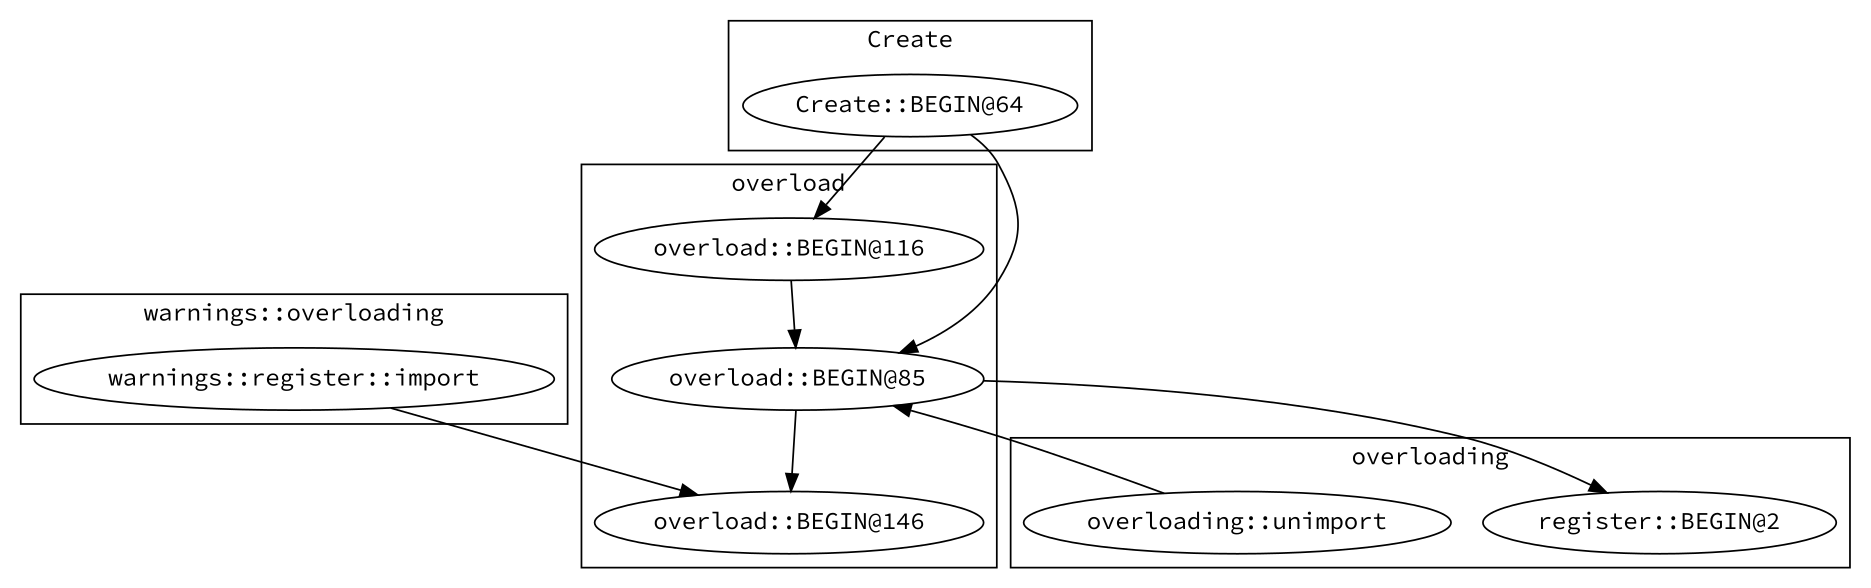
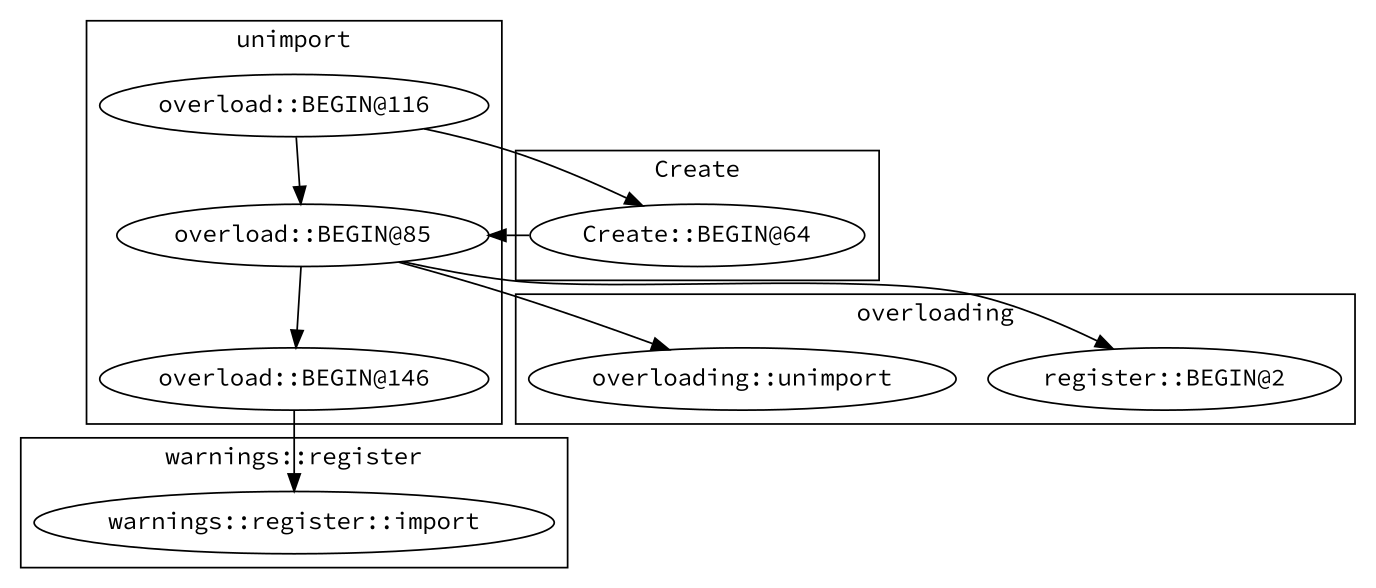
edge "Create::BEGIN@64" -> "overload::BEGIN@116": reversed
cluster "overload": label "overload" -> "unimport"
cluster "warnings::overloading": label "warnings::overloading" -> "warnings::register"
edge "warnings::register::import" -> "overload::BEGIN@146": reversed
edge "overloading::unimport" -> "overload::BEGIN@85": reversed
